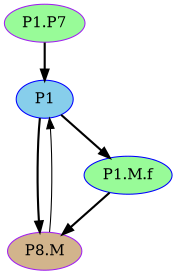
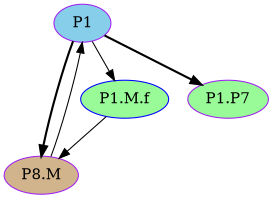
edge "P1.P7" -> "P1": reversed
node "P1": color blue -> purple
edge "P1" -> "P1.M.f": style bold -> solid
edge "P1.M.f" -> "P8.M": style bold -> solid
